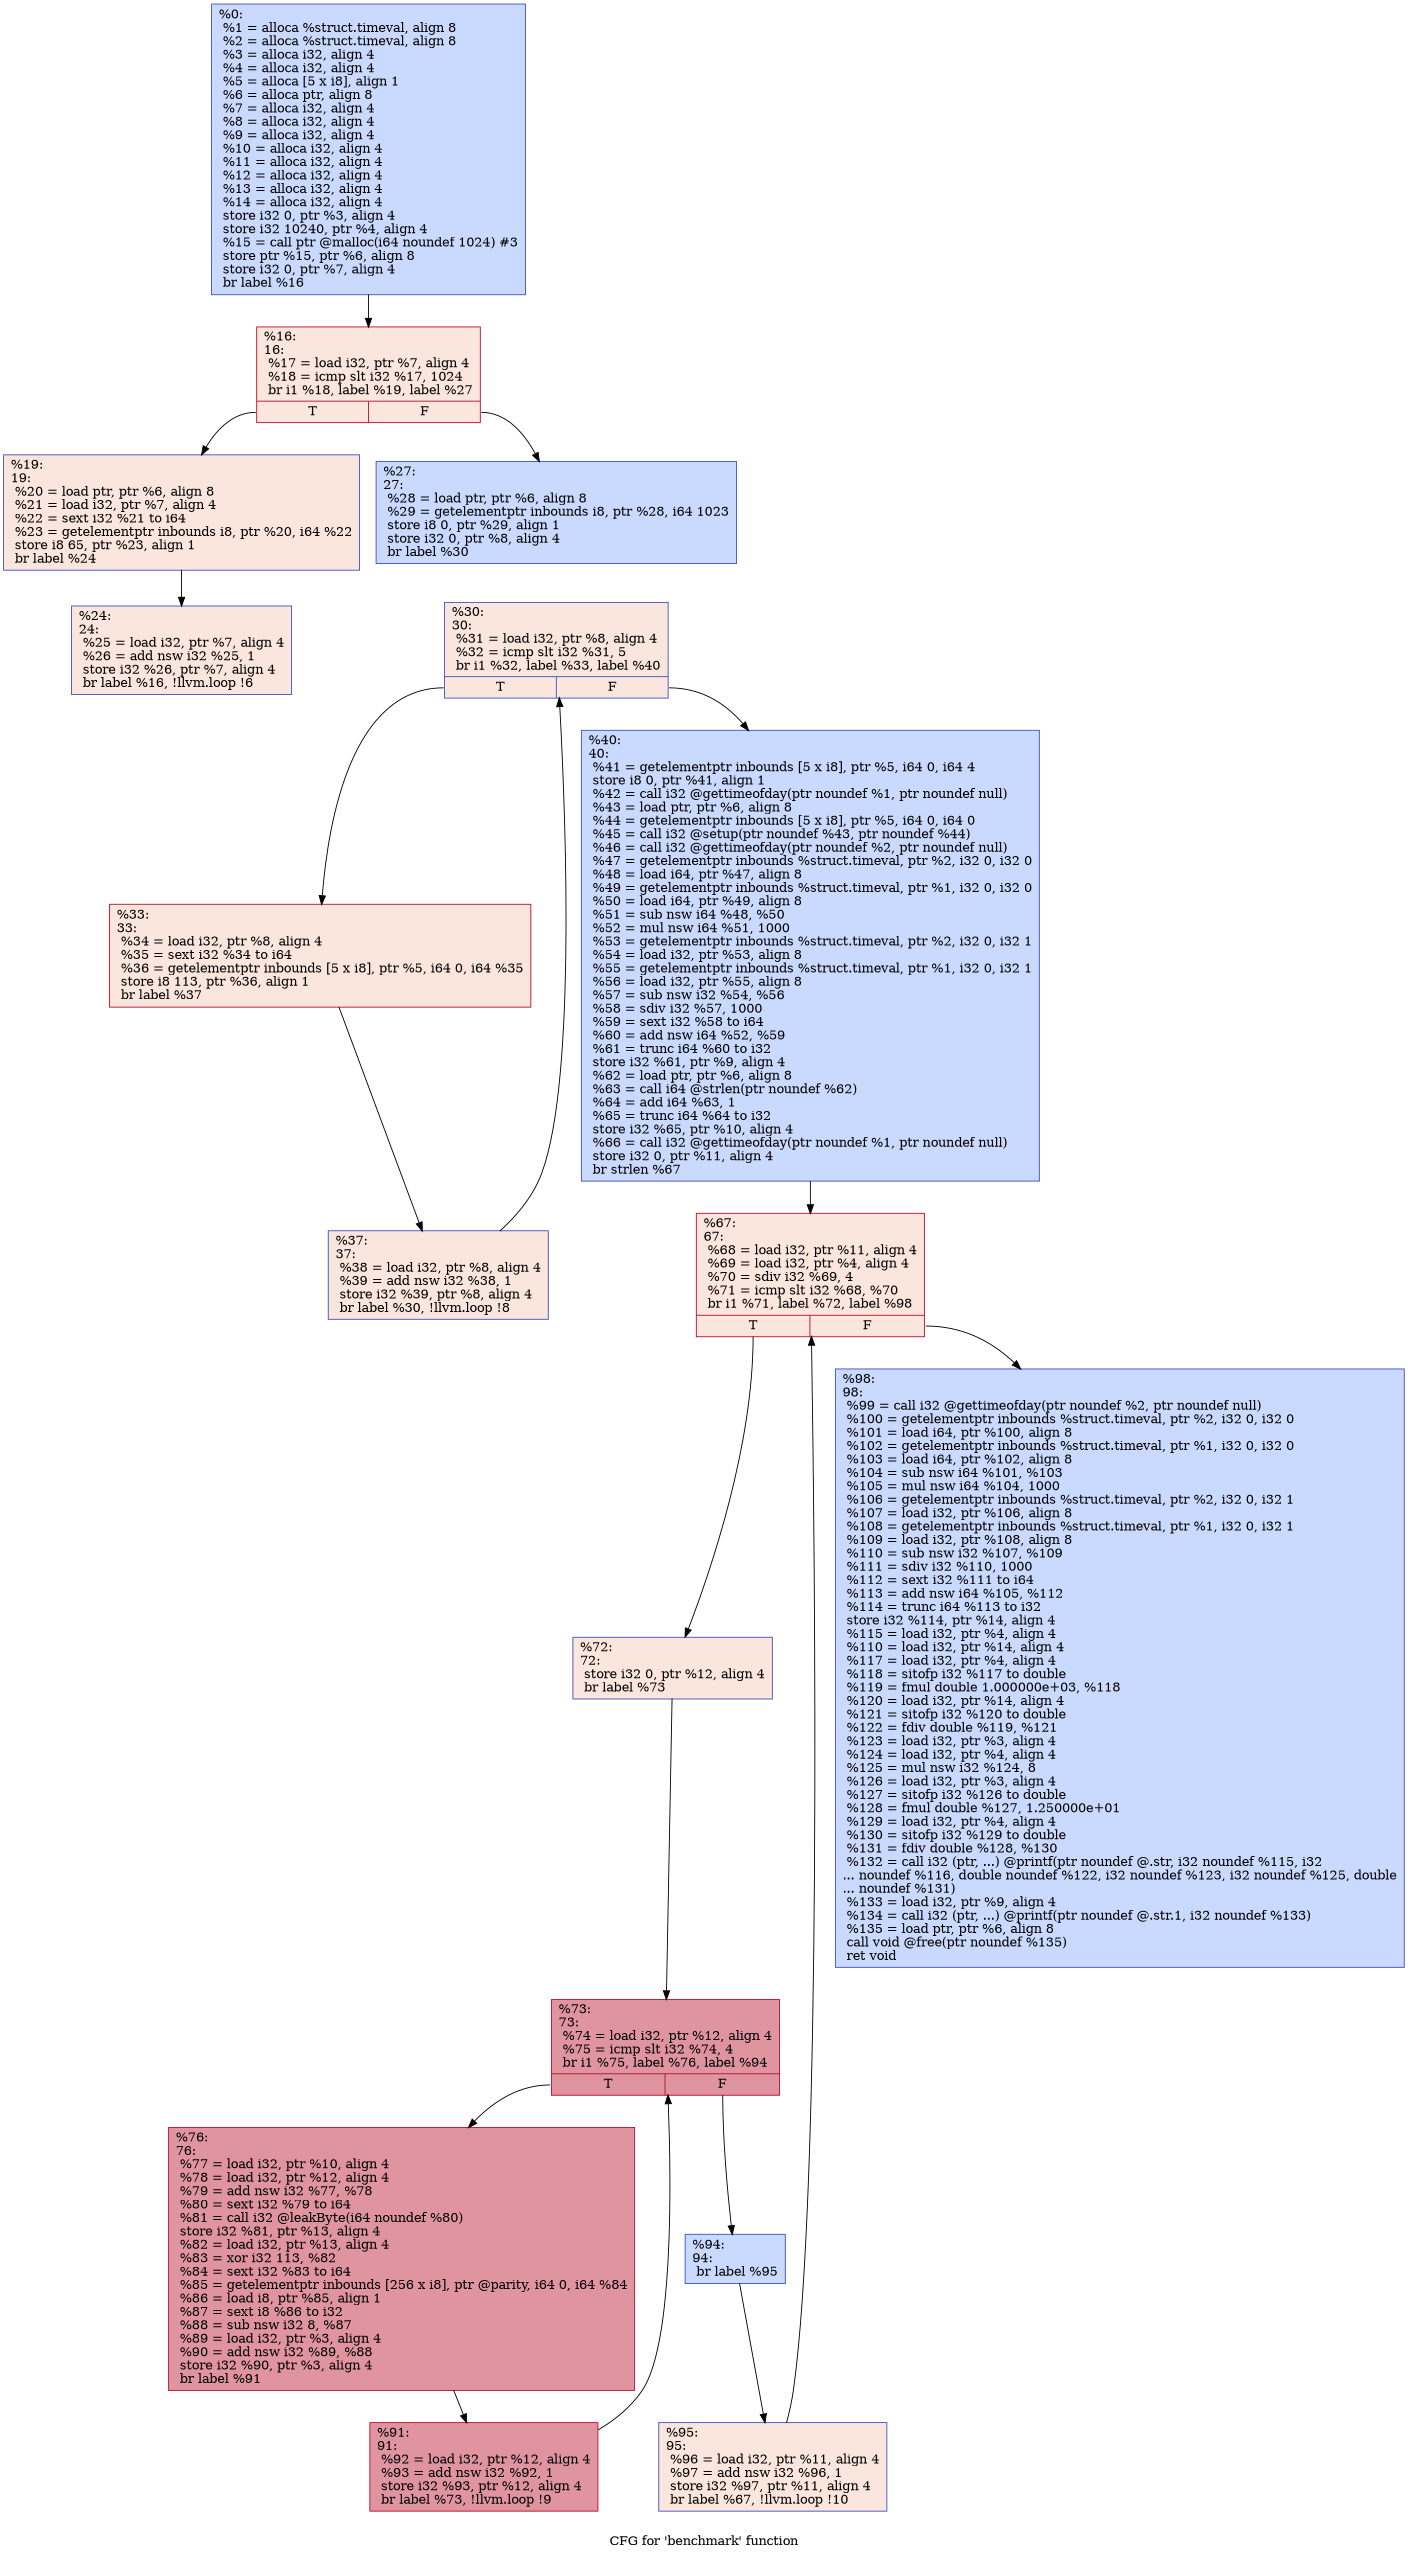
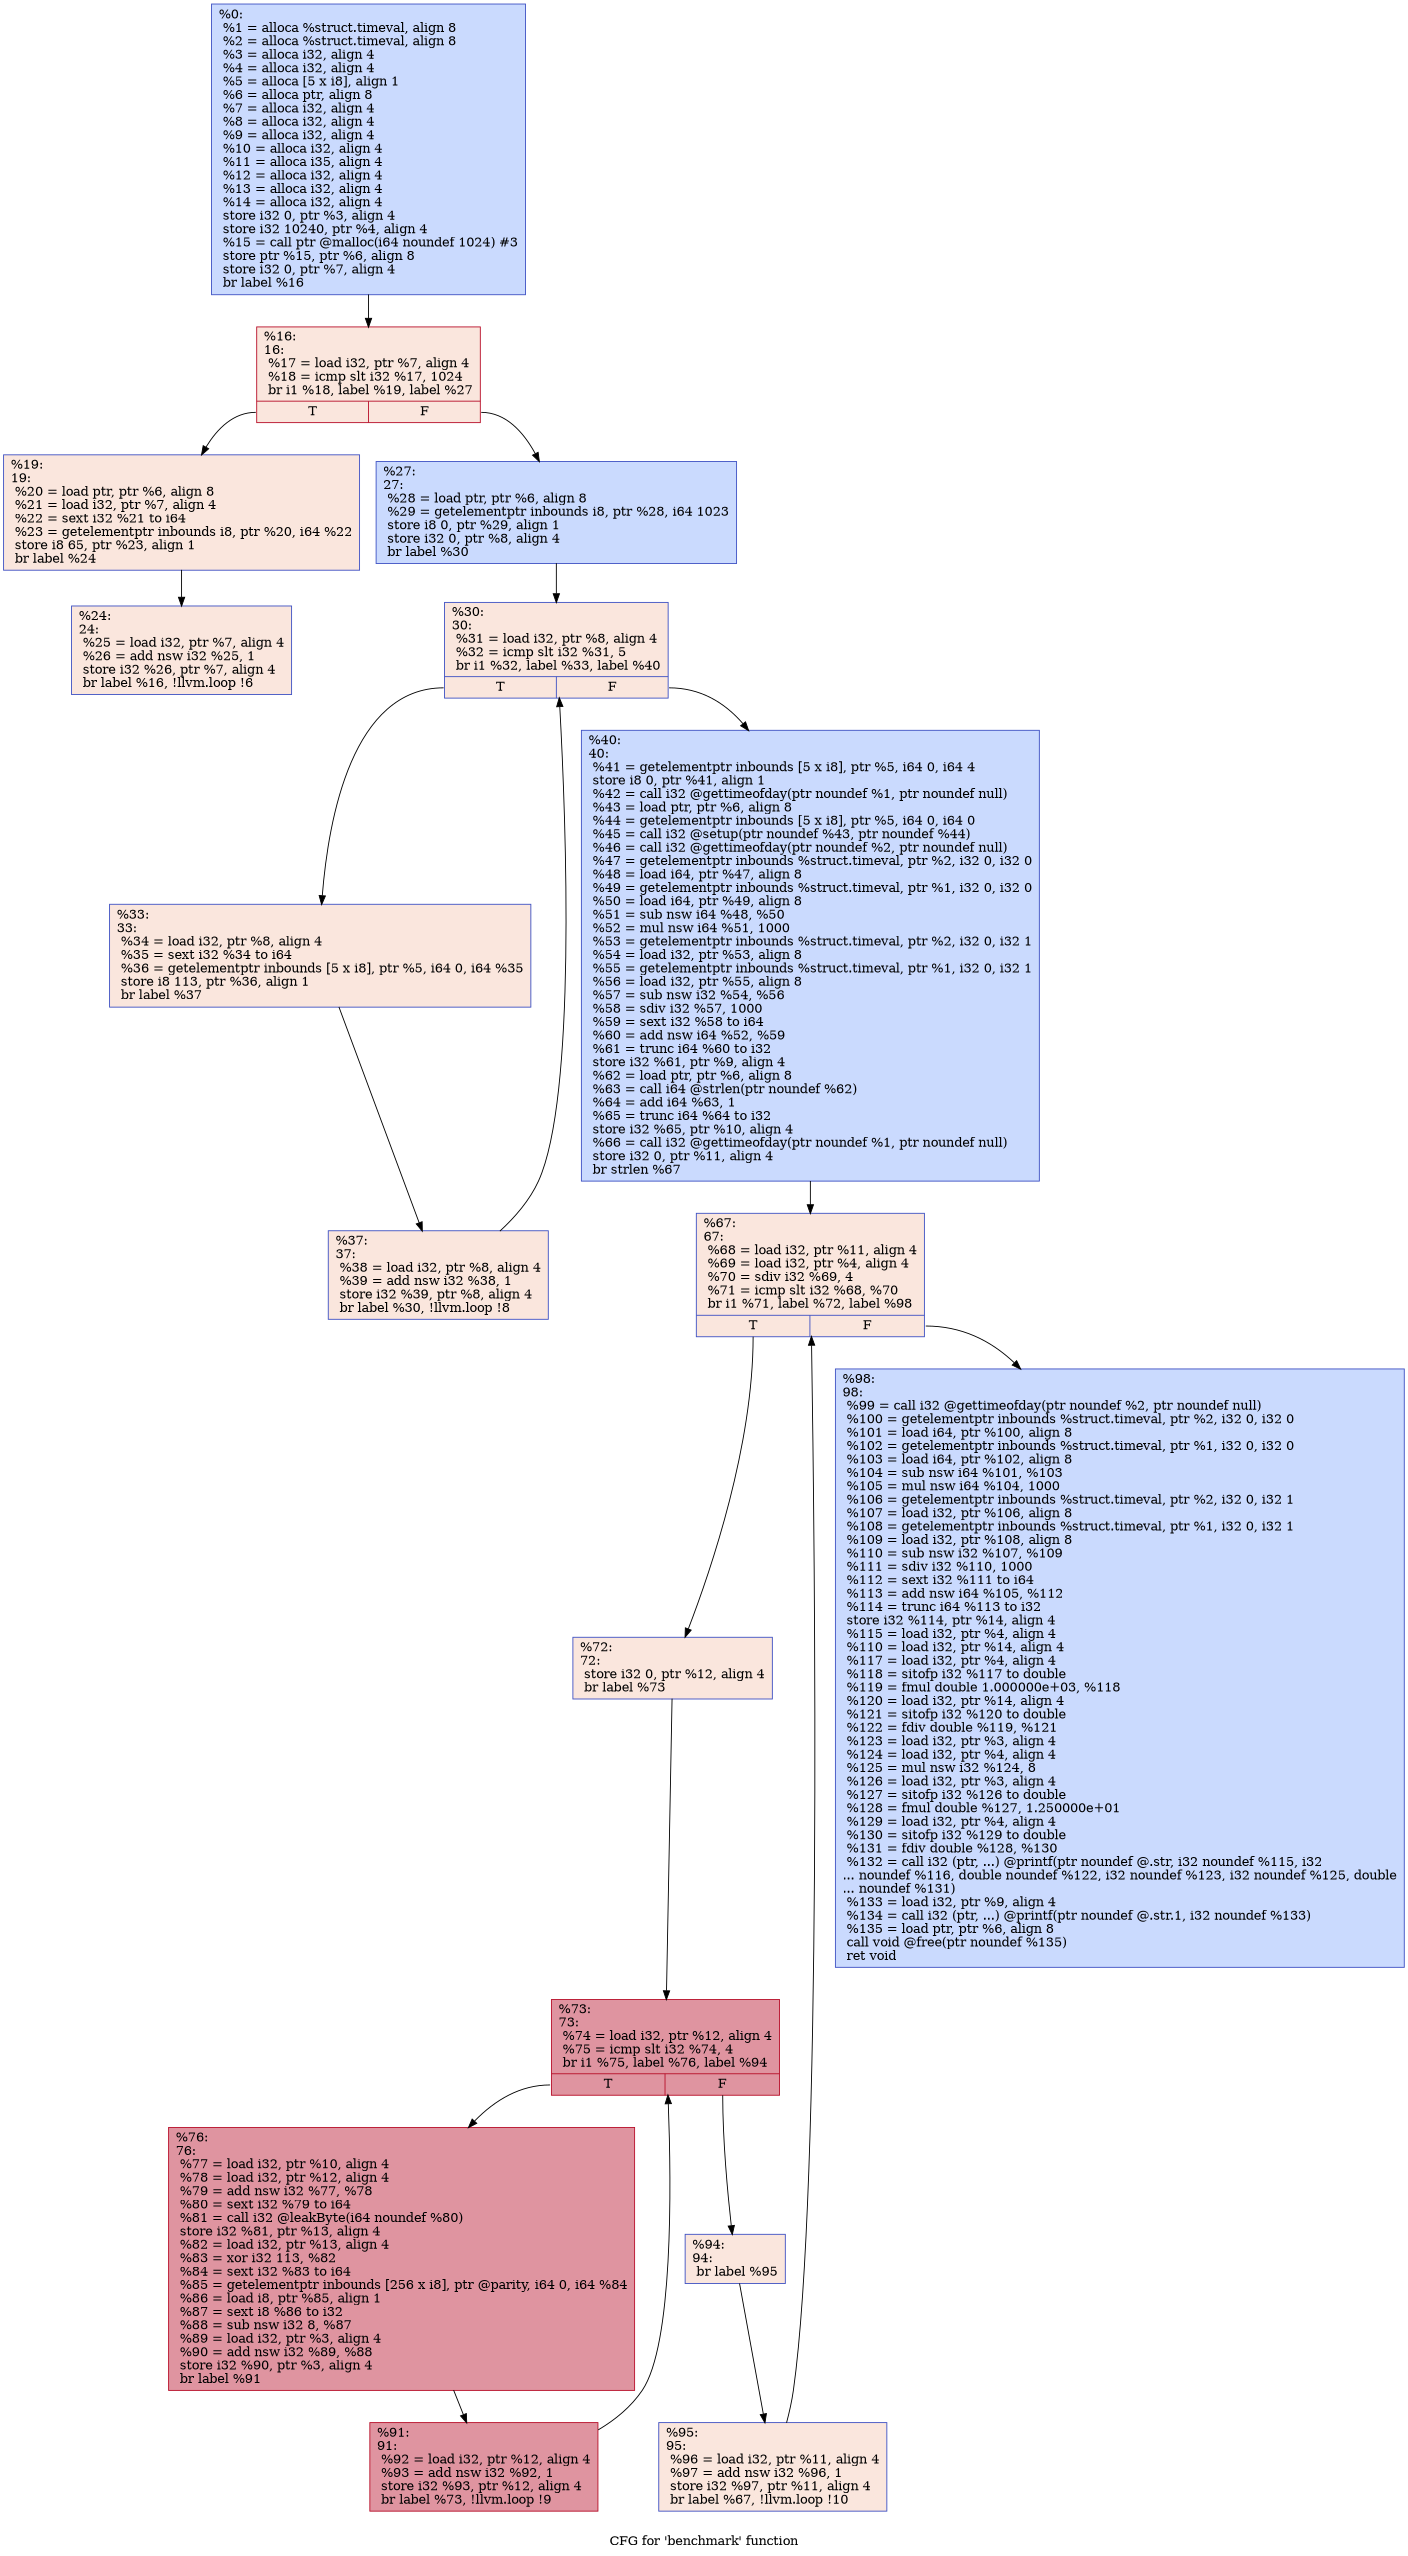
node "%0:": text "%11 = alloca i32, align 4" -> "%11 = alloca i35, align 4"
edge "%27:" -> "%30:": added
node "%33:": color #b70d28ff -> #3d50c3ff
node "%67:": color #b70d28ff -> #3d50c3ff
node "%94:": fillcolor #88abfd70 -> #f3c7b170
